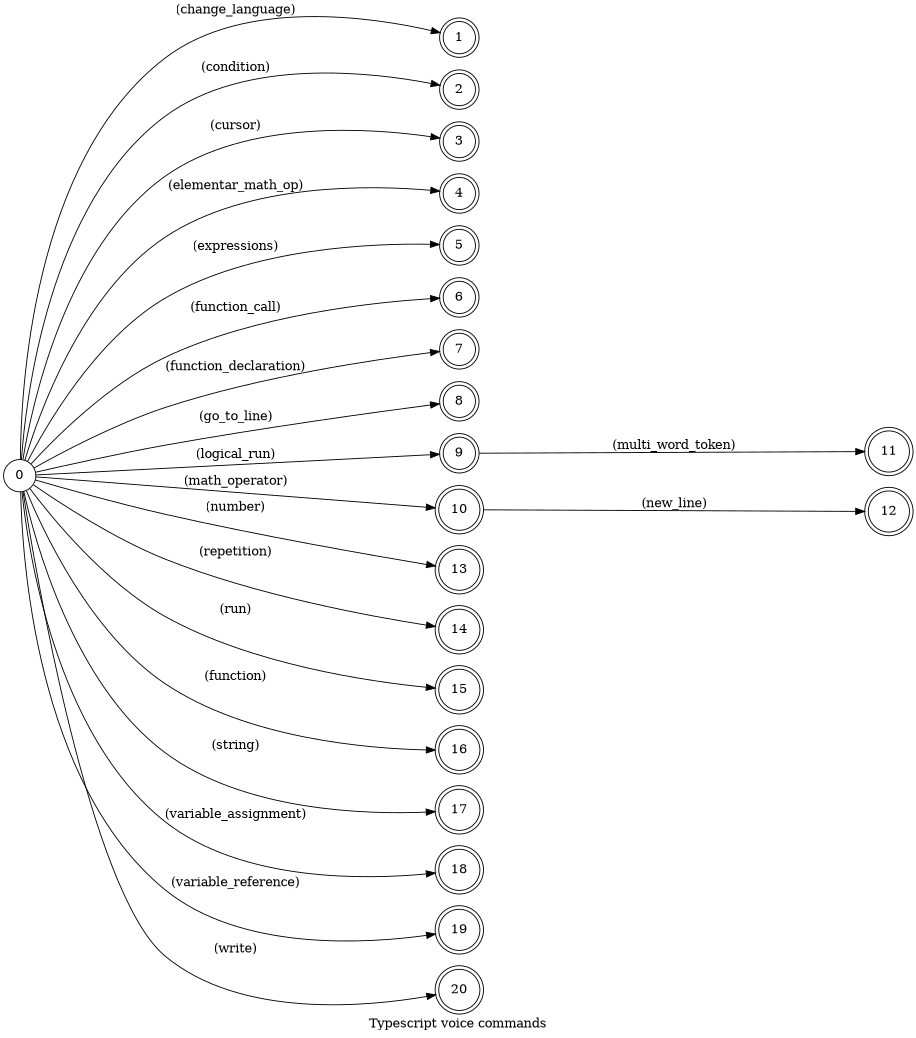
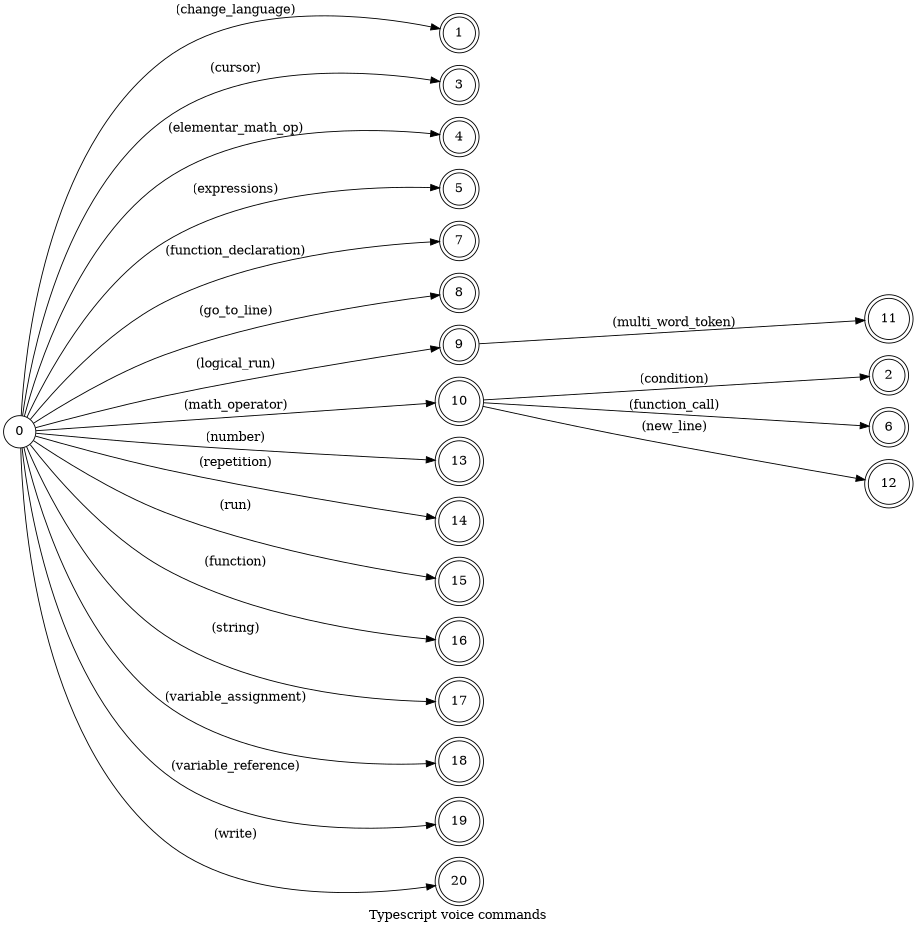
edge "0" -> "2": now "10" -> "2"
edge "0" -> "6": now "10" -> "6"
